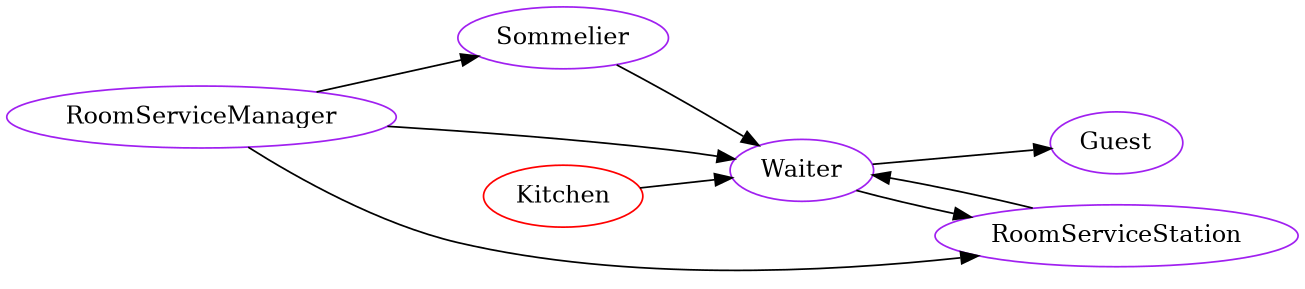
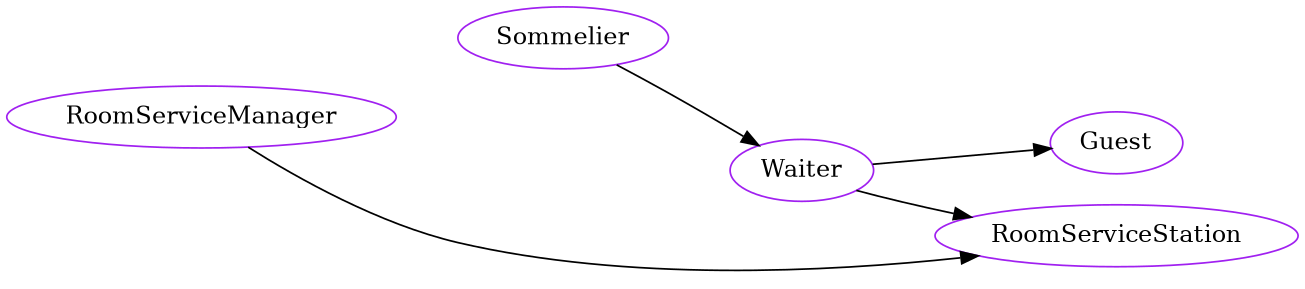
edge "RoomServiceManager" -> "Sommelier": removed
edge "RoomServiceManager" -> "Waiter": removed
edge "RoomServiceStation" -> "Waiter": removed
node "Kitchen": removed
